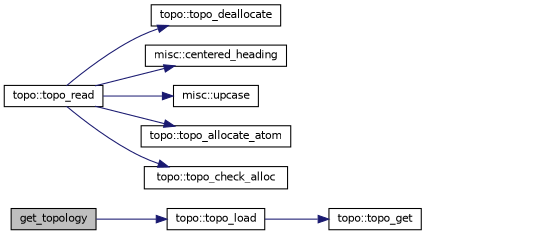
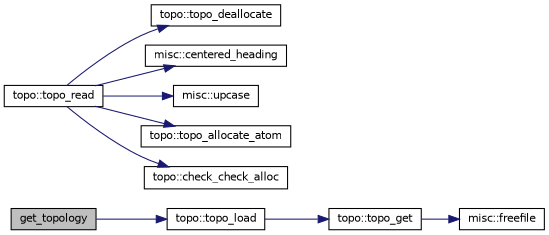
node "topo::topo_check_alloc": label "topo::topo_check_alloc" -> "topo::check_check_alloc"
node "misc::freefile": added
